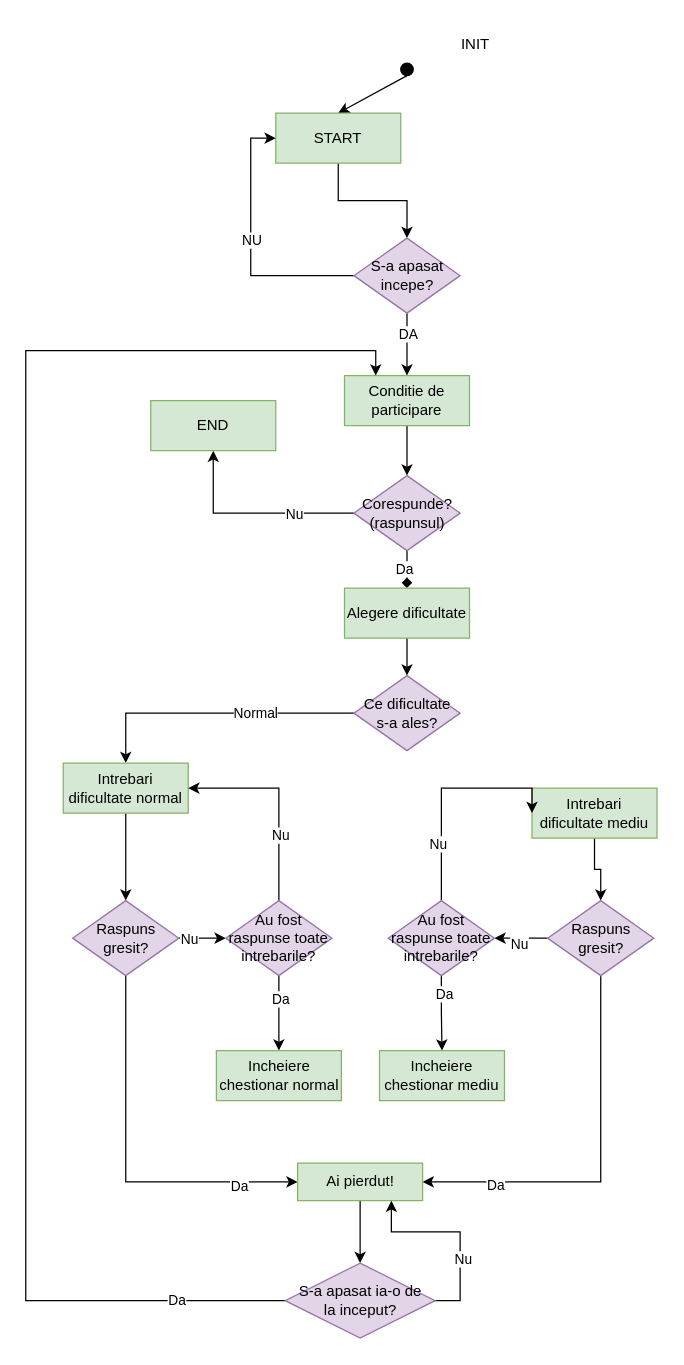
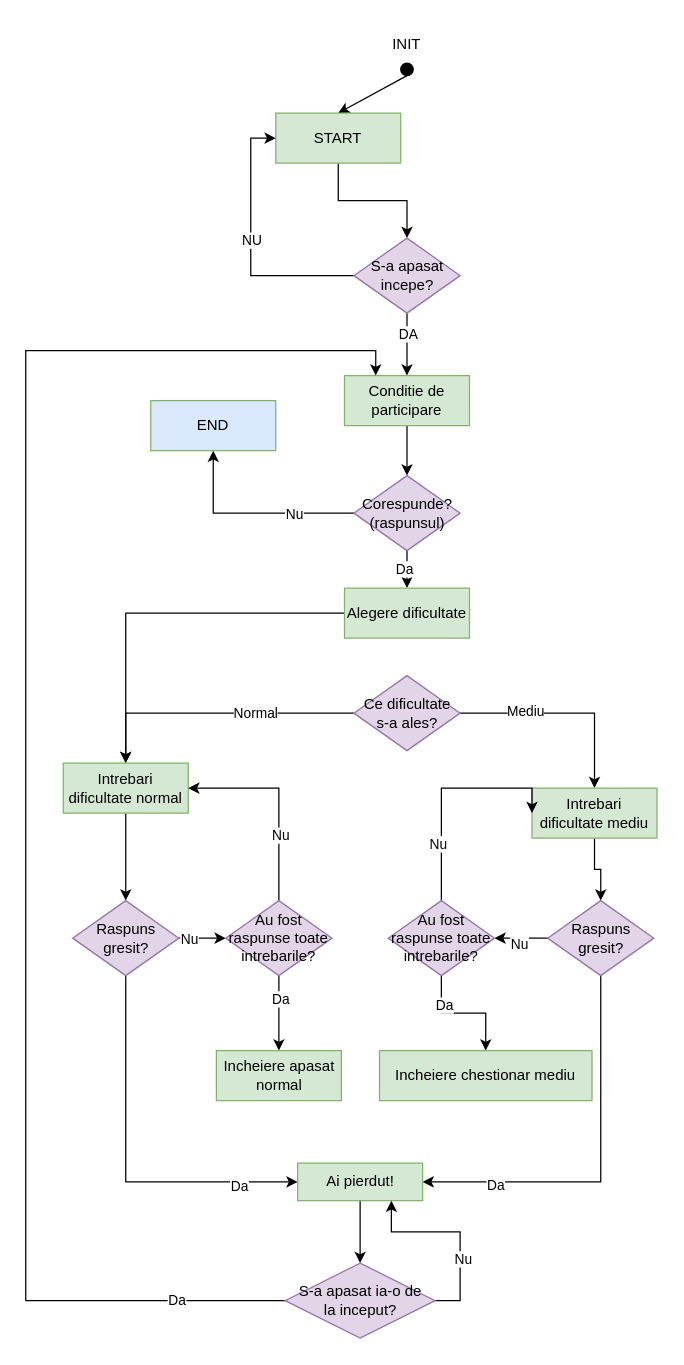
node "INIT": moved (476, 44) -> (407, 44)
node "END": fillcolor #d5e8d4 -> #dae8fc
edge "Corespunde? (raspunsul)" -> "Alegere dificultate": arrowhead diamond -> classic
edge "Alegere dificultate" -> "Ce dificultate s-a ales?": now "Alegere dificultate" -> "Intrebari dificultate normal"
edge "Ce dificultate s-a ales?" -> "Intrebari dificultate mediu": added, label "Mediu"
node "Incheiere chestionar normal": label "Incheiere chestionar normal" -> "Incheiere apasat normal"
node "Incheiere chestionar mediu": size 125x50 -> 213x50
